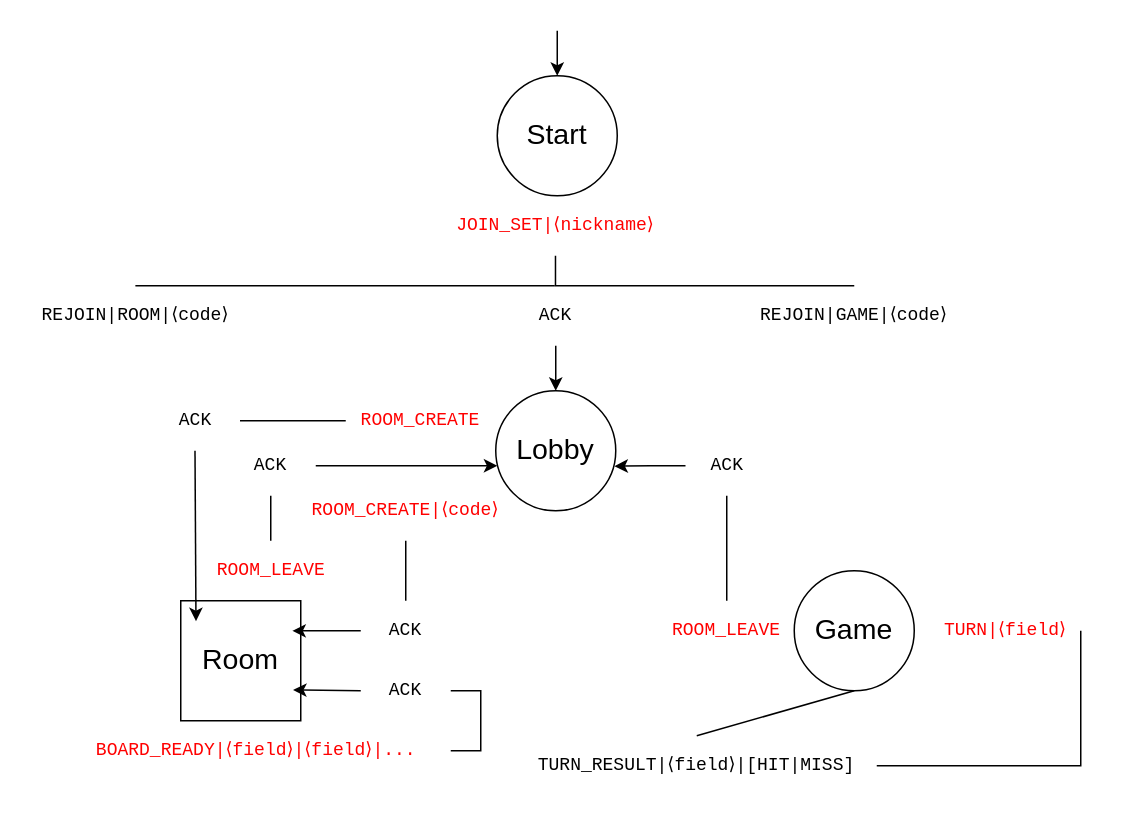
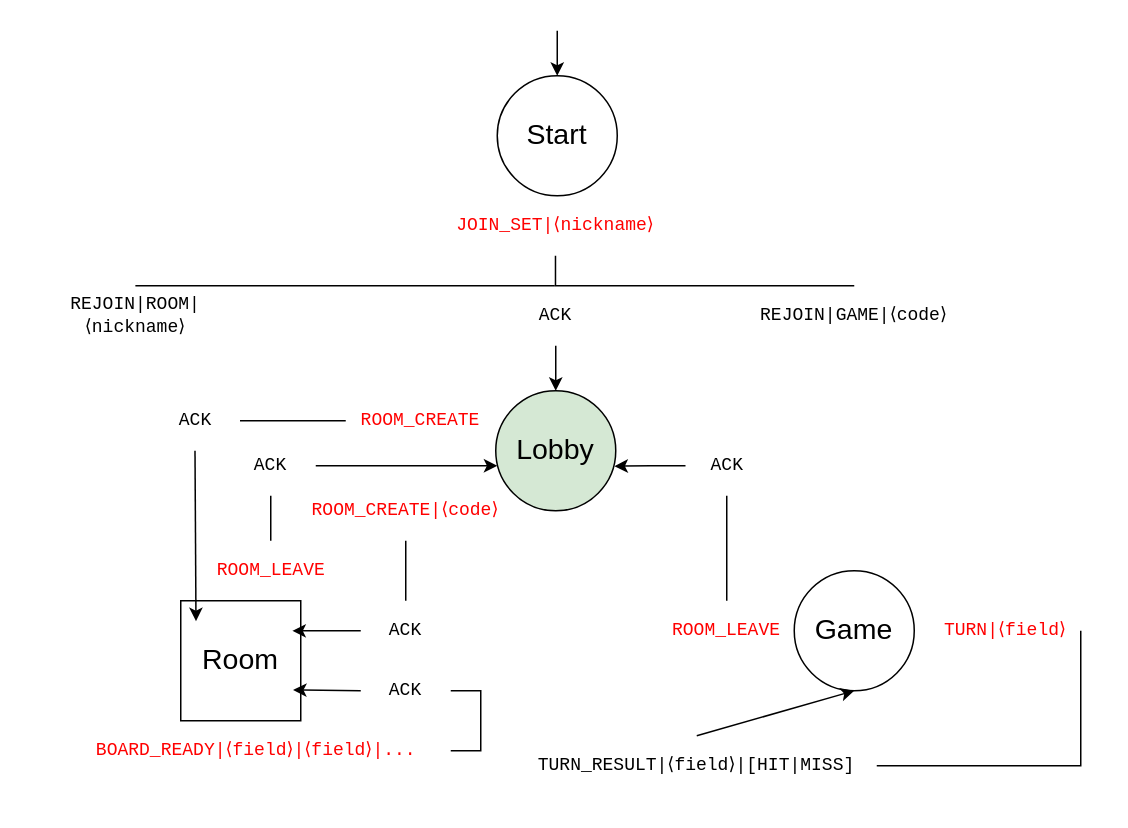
node "REJOIN|ROOM|⟨code⟩": label "REJOIN|ROOM|⟨code⟩" -> "REJOIN|ROOM|⟨nickname⟩"
node "Lobby": fillcolor #ffffff -> #d5e8d4
edge "Game" -- "TURN_RESULT|⟨field⟩|[HIT|MISS]": arrowhead none -> classic
